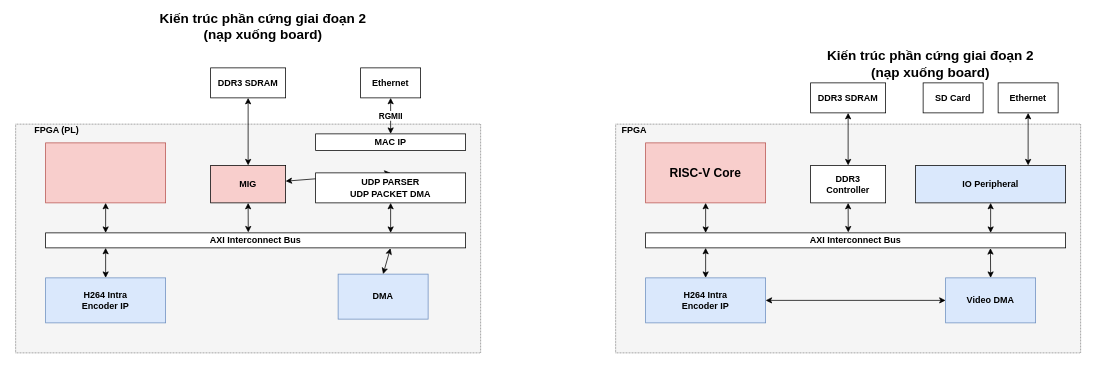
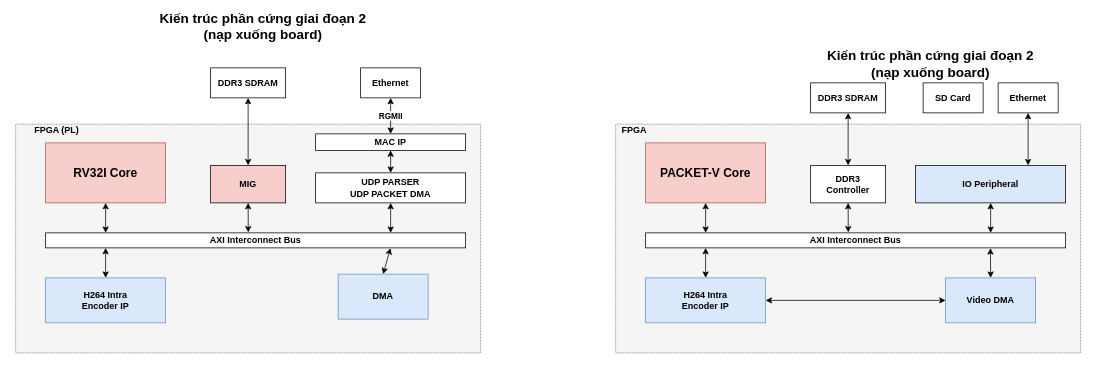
node "RV32I Core": added
node "RISC-V Core": label "RISC-V Core" -> "PACKET-V Core"
edge "MIG" -- "UDP PARSER UDP PACKET DMA": now "MAC IP" -- "UDP PARSER UDP PACKET DMA"
